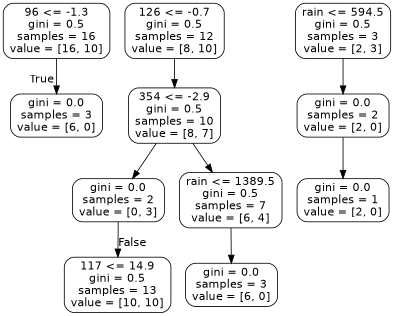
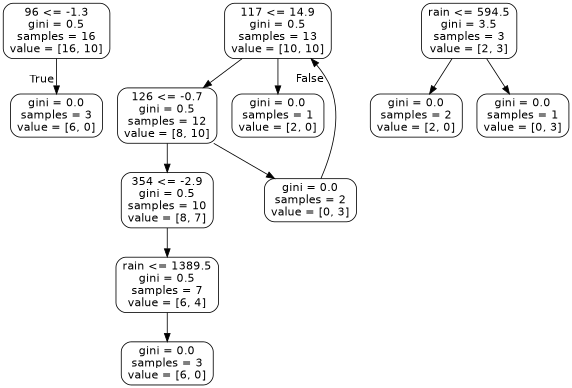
node "rain <= 594.5 gini = 0.5 samples = 3 value = [2, 3]": label "rain <= 594.5 gini = 0.5 samples = 3 value = [2, 3]" -> "rain <= 594.5 gini = 3.5 samples = 3 value = [2, 3]"
edge "117 <= 14.9 gini = 0.5 samples = 13 value = [10, 10]" -> "126 <= -0.7 gini = 0.5 samples = 12 value = [8, 10]": added
node "gini = 0.0 samples = 1 value = [0, 3]": added
edge "gini = 0.0 samples = 2 value = [2, 0]" -> "gini = 0.0 samples = 1 value = [2, 0]": now "117 <= 14.9 gini = 0.5 samples = 13 value = [10, 10]" -> "gini = 0.0 samples = 1 value = [2, 0]"
edge "354 <= -2.9 gini = 0.5 samples = 10 value = [8, 7]" -> "gini = 0.0 samples = 2 value = [0, 3]": now "126 <= -0.7 gini = 0.5 samples = 12 value = [8, 10]" -> "gini = 0.0 samples = 2 value = [0, 3]"
